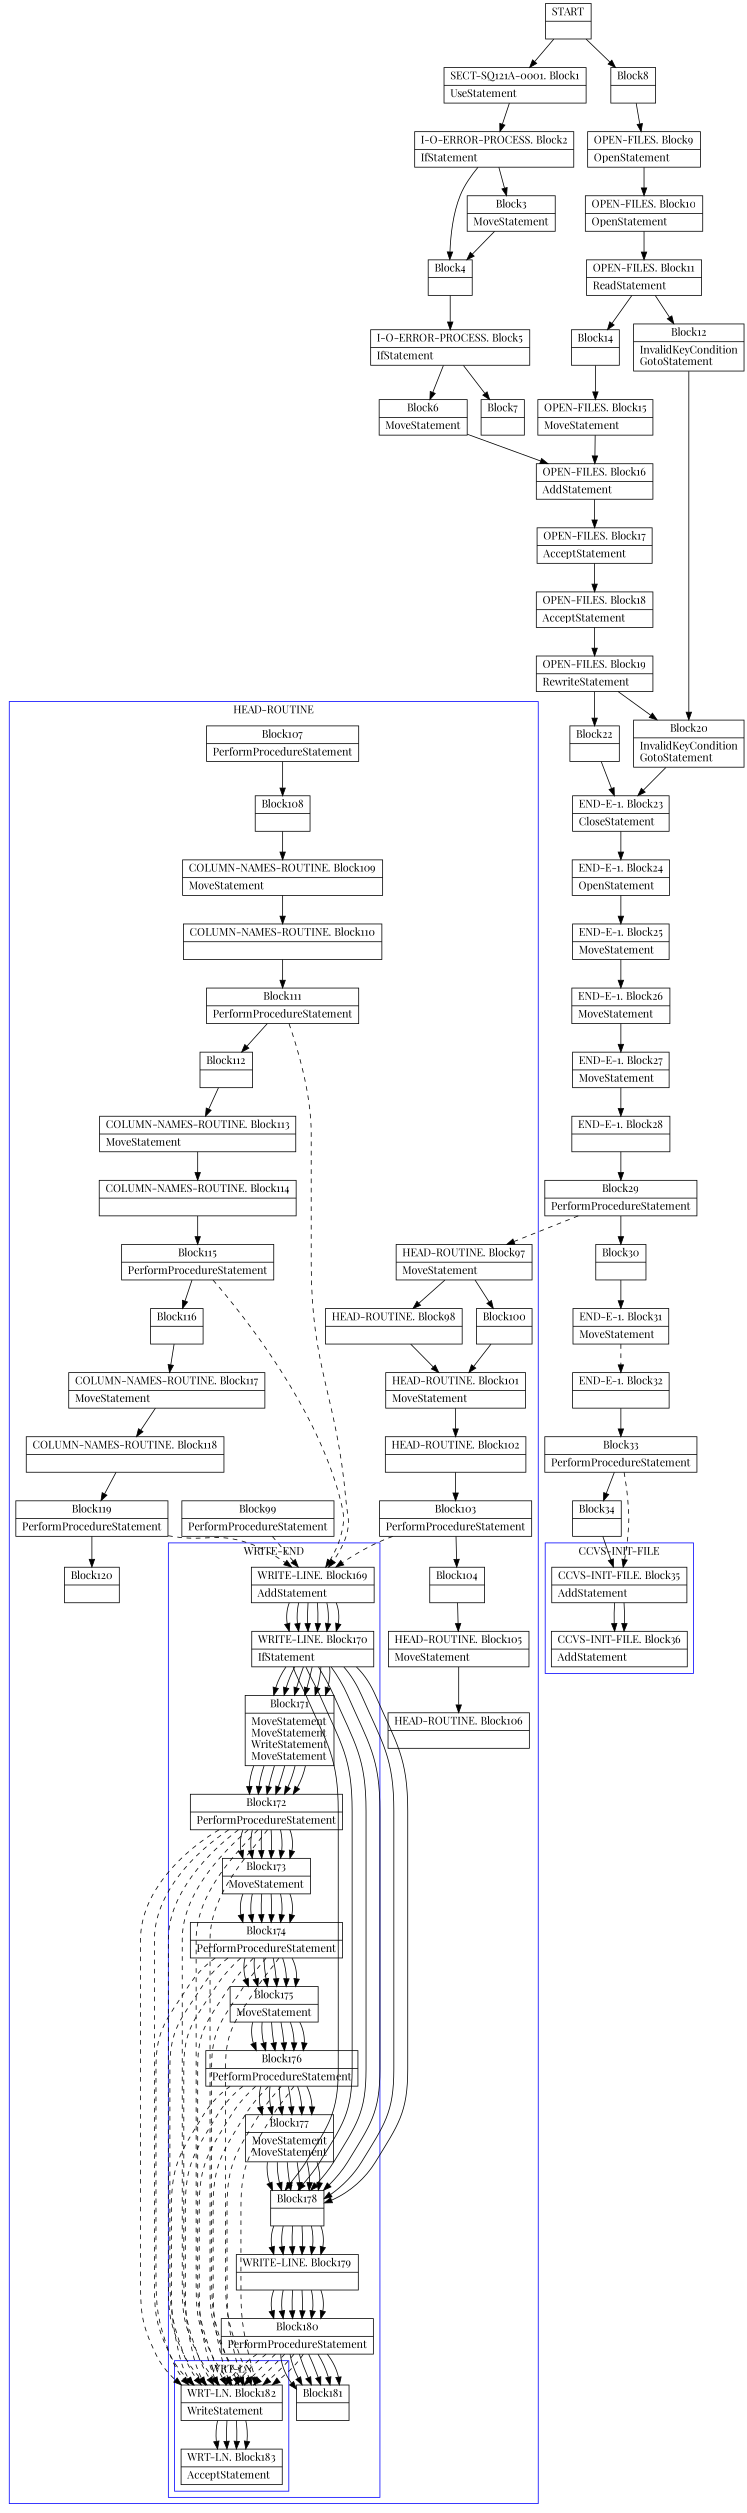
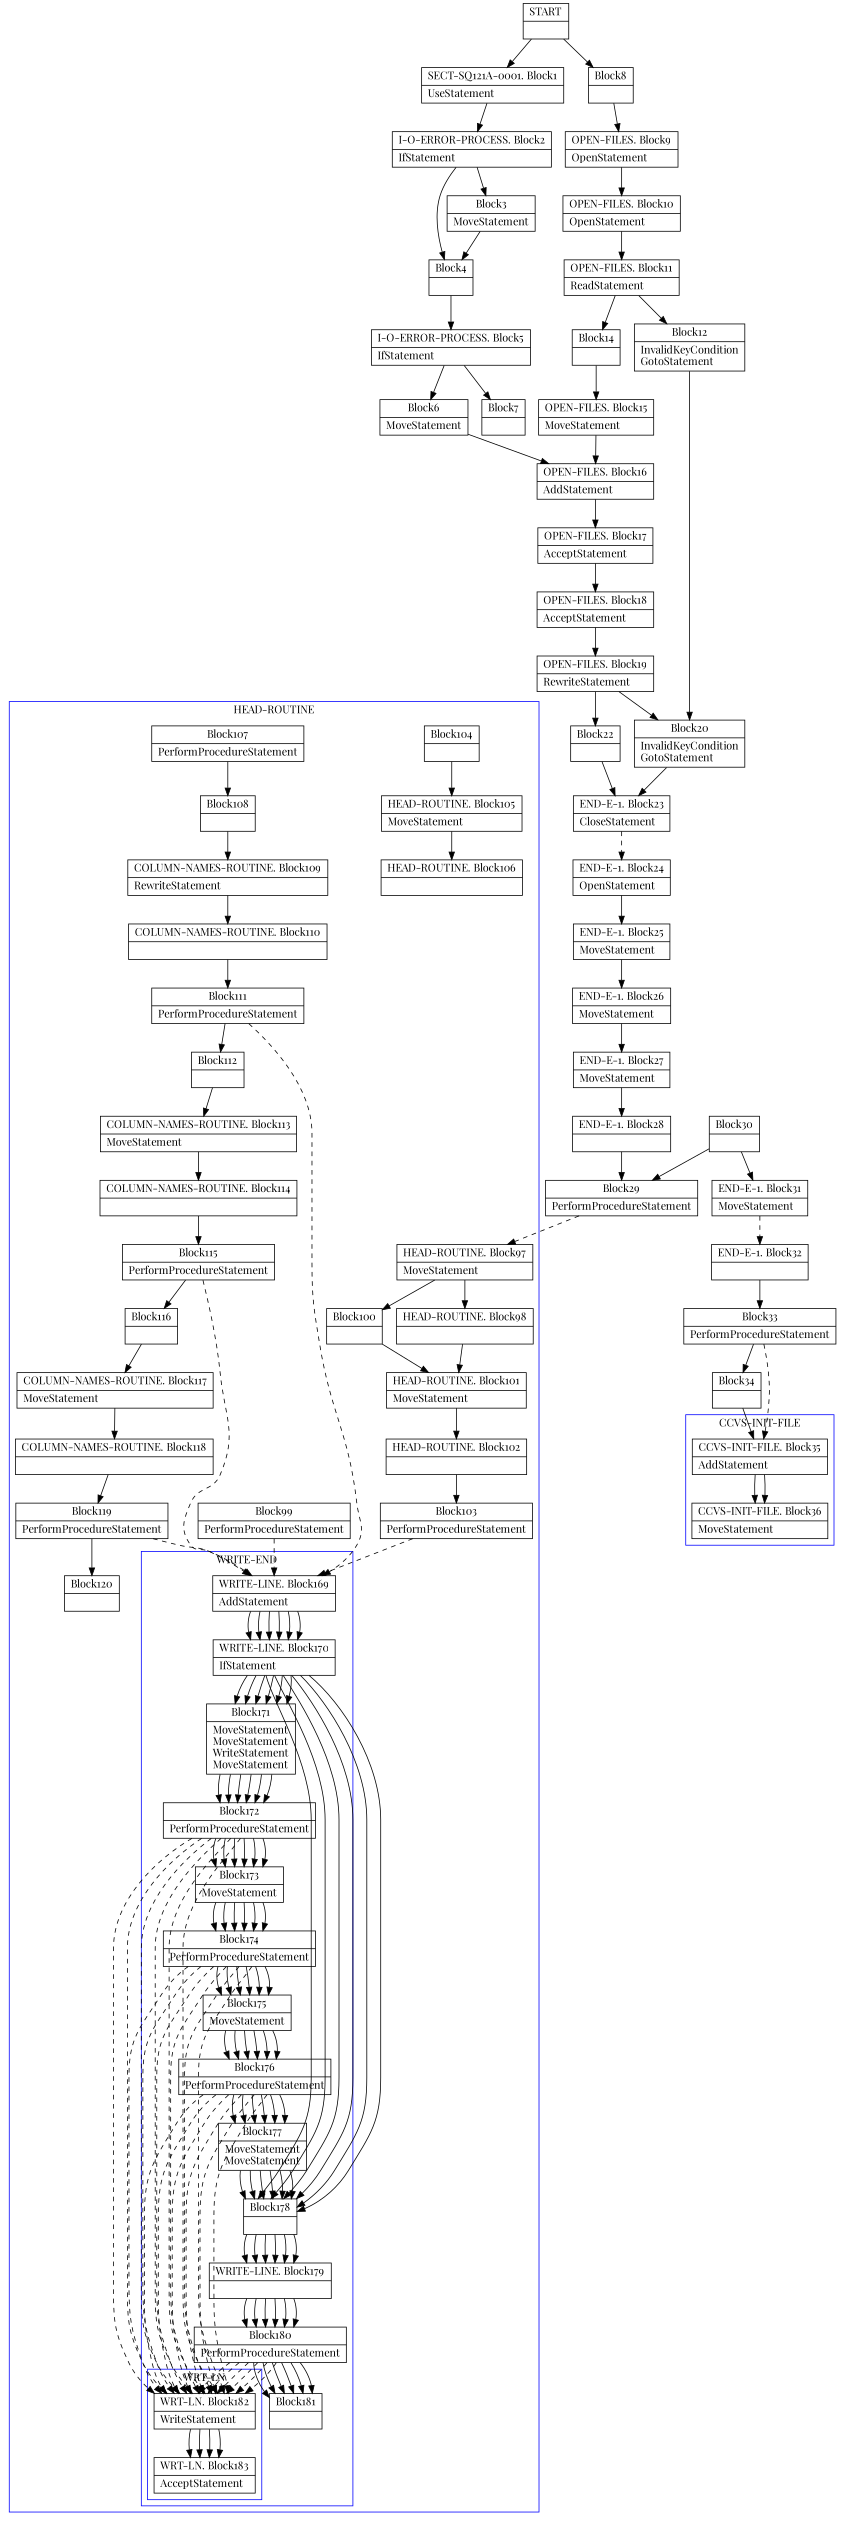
edge "END-E-1. Block23" -> "END-E-1. Block24": style solid -> dashed
node "COLUMN-NAMES-ROUTINE. Block109": text "MoveStatement" -> "RewriteStatement"
edge "Block29" -> "Block30": reversed
edge "Block103" -> "Block104": removed
node "CCVS-INIT-FILE. Block36": text "AddStatement" -> "MoveStatement"
